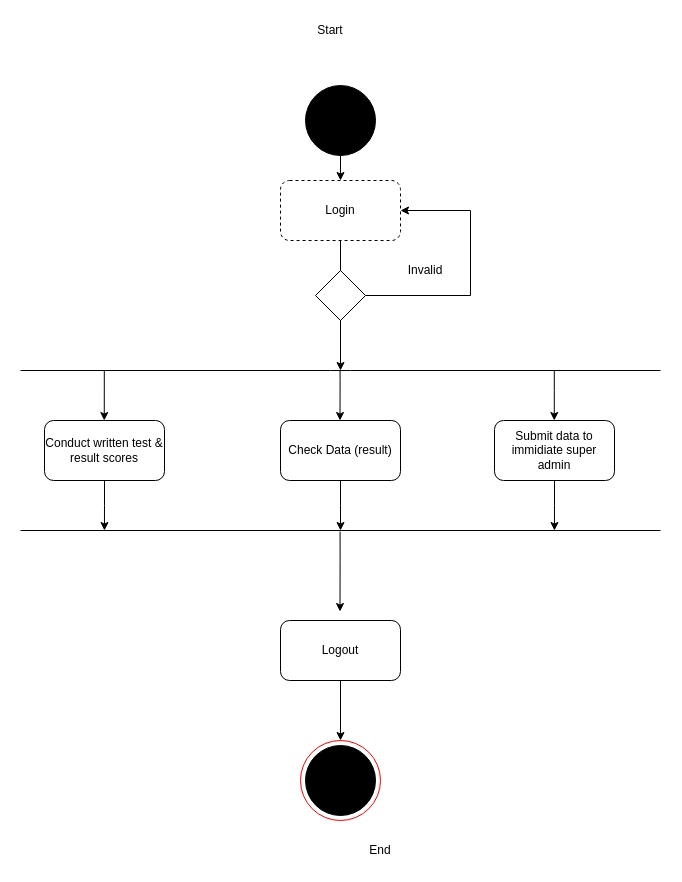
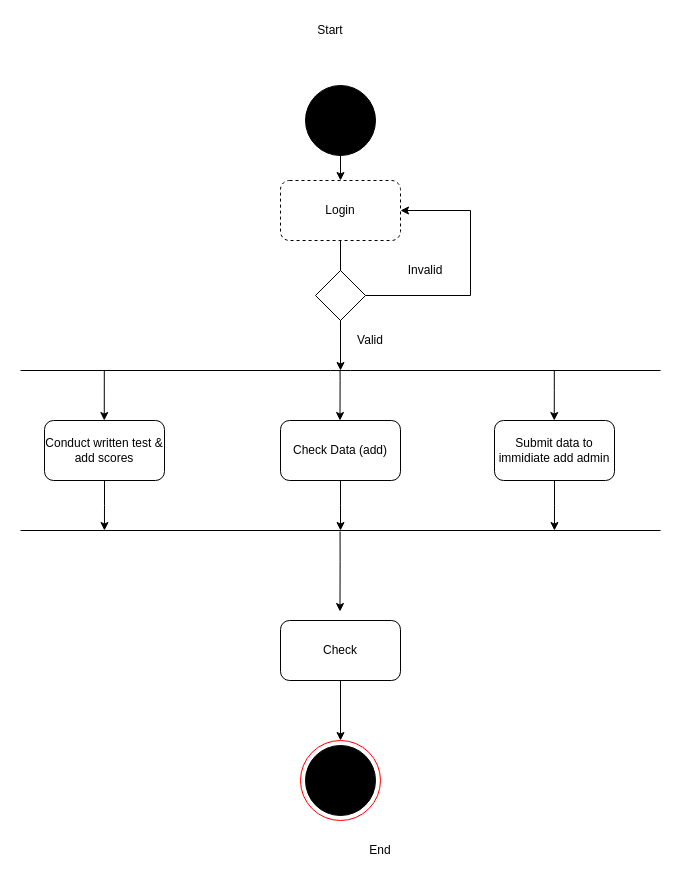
node "Valid": added
node "Conduct written test & result scores": label "Conduct written test & result scores" -> "Conduct written test & add scores"
node "Check Data (result)": label "Check Data (result)" -> "Check Data (add)"
node "Submit data to immidiate super admin": label "Submit data to immidiate super admin" -> "Submit data to immidiate add admin"
node "Logout": label "Logout" -> "Check"
